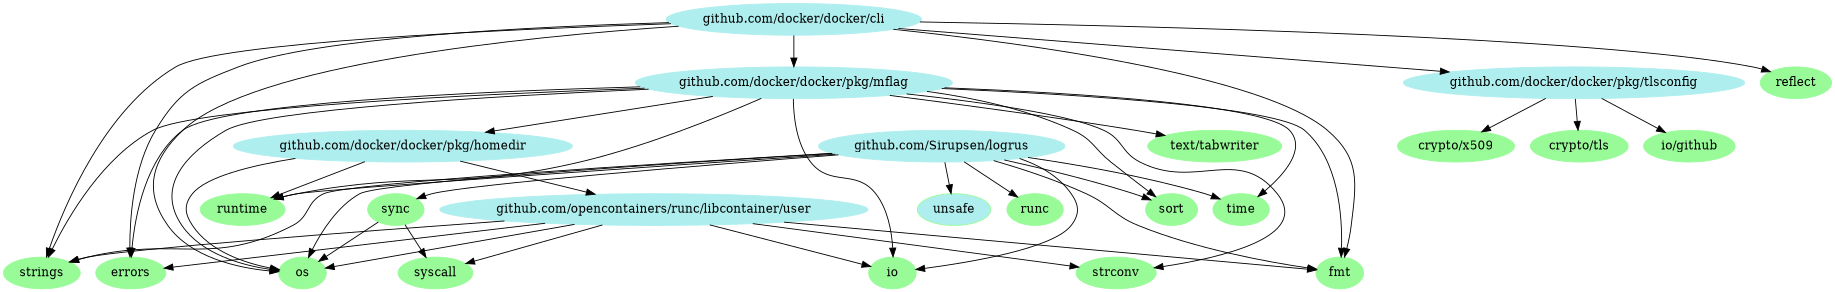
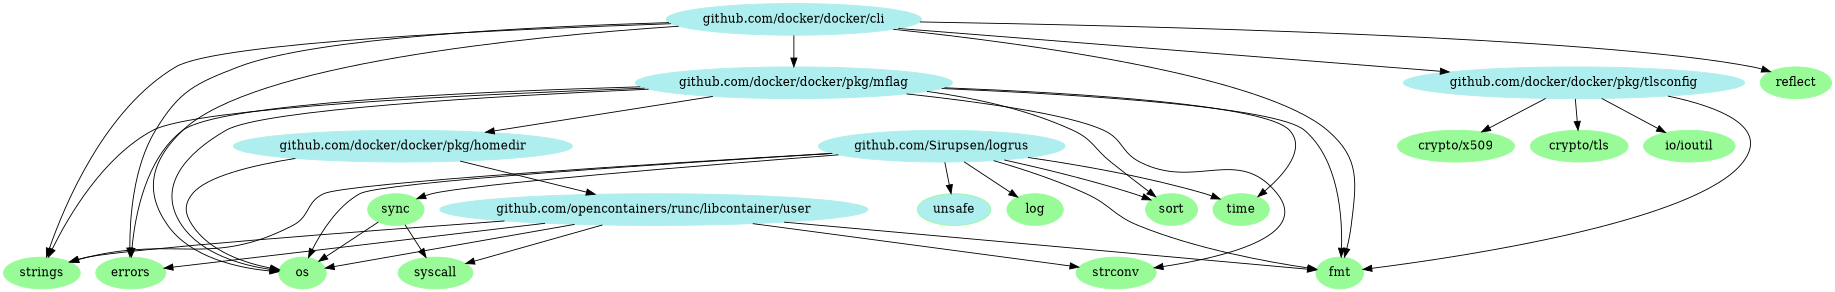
node "text/tabwriter": removed
node "io/github": label "io/github" -> "io/ioutil"
node "runtime": removed
node "runc": label "runc" -> "log"
edge "github.com/docker/docker/pkg/tlsconfig" -> "fmt": added
node "io": removed
